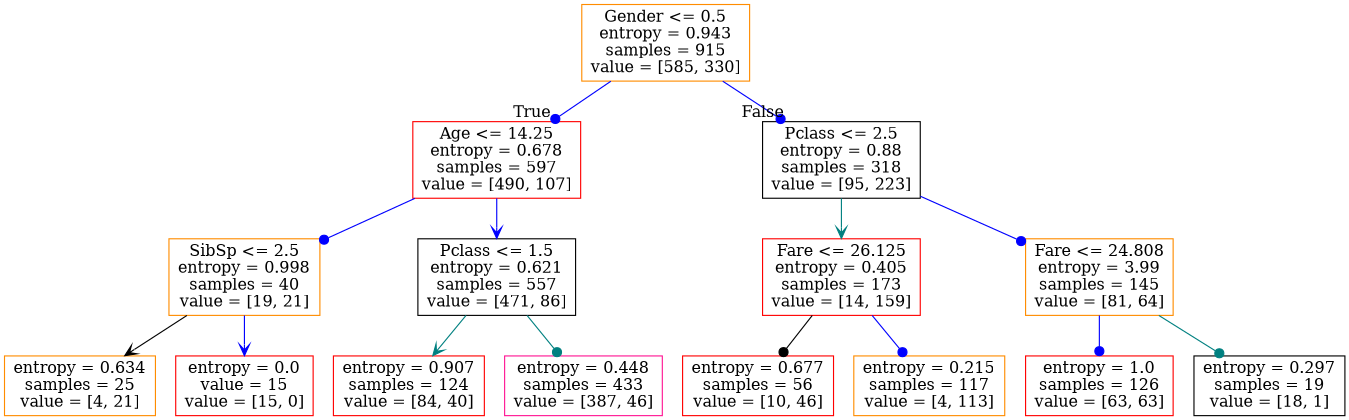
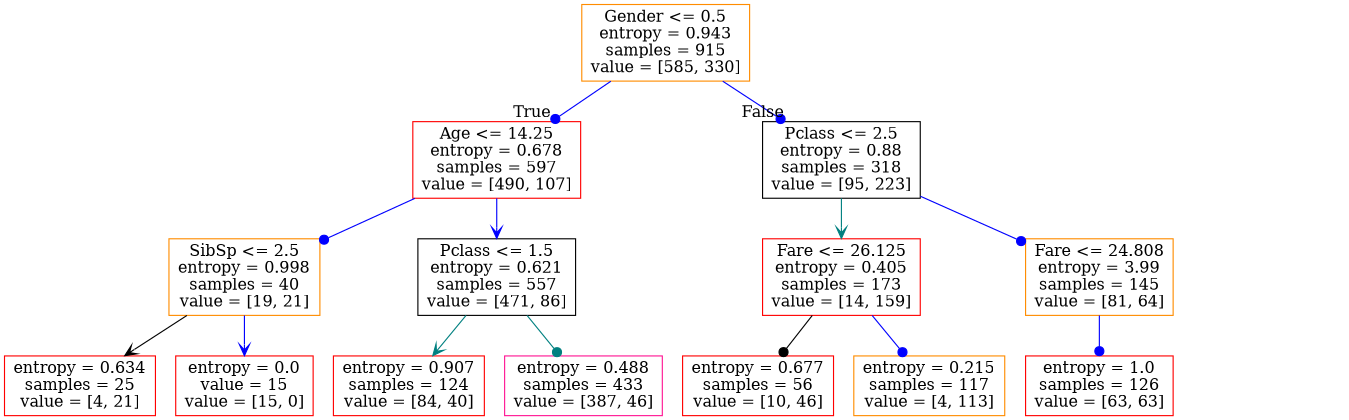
node "entropy = 0.634 samples = 25 value = [4, 21]": color darkorange -> red
node "entropy = 0.448 samples = 433 value = [387, 46]": label "entropy = 0.448 samples = 433 value = [387, 46]" -> "entropy = 0.488 samples = 433 value = [387, 46]"
node "entropy = 0.297 samples = 19 value = [18, 1]": removed
